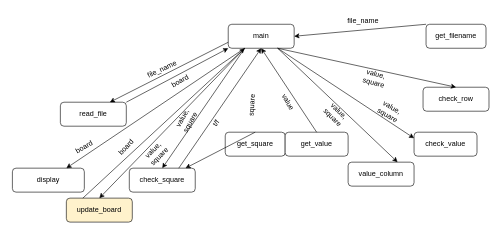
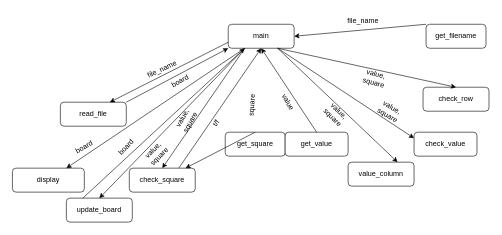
node "update_board": fillcolor #fff2cc -> #ffffff
